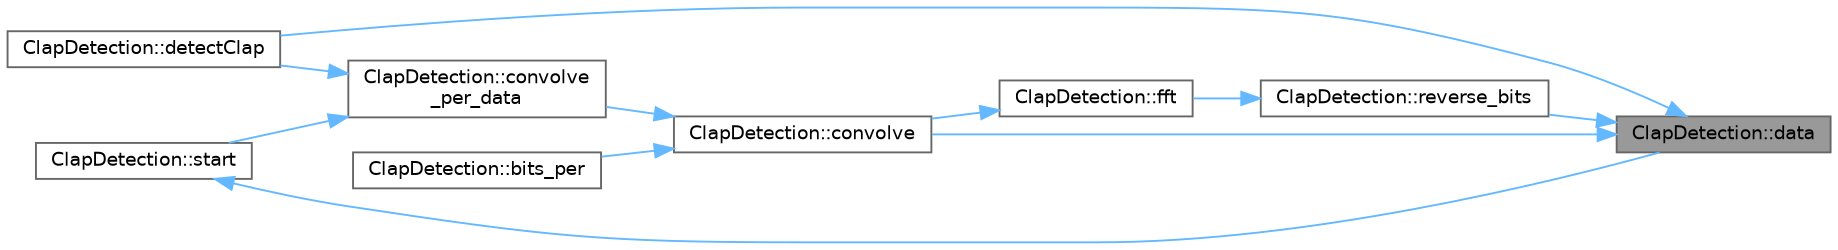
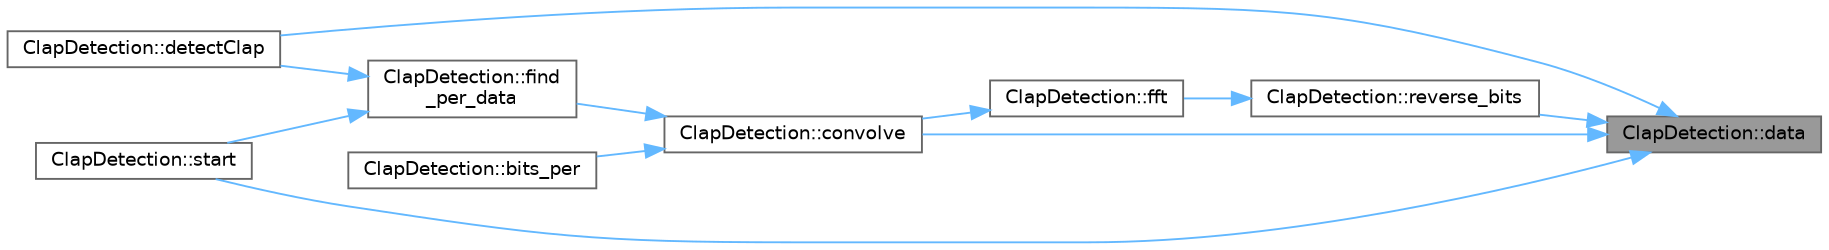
node "ClapDetection::convolve _per_data": label "ClapDetection::convolve _per_data" -> "ClapDetection::find _per_data"
edge "ClapDetection::data" -> "ClapDetection::start": reversed
